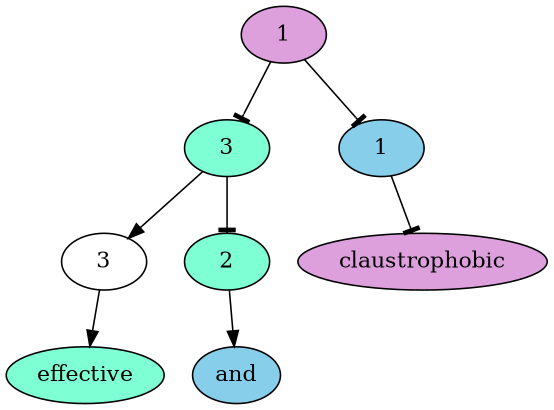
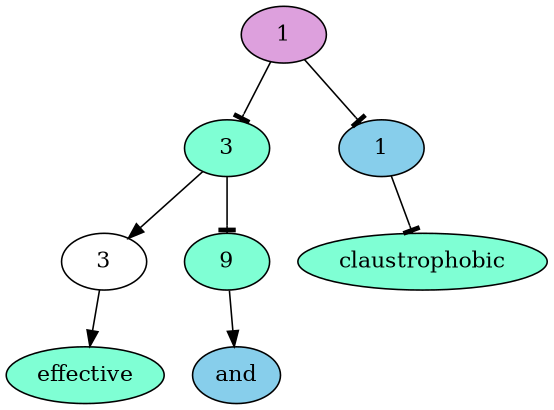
node "2": label "2" -> "9"
node "claustrophobic": fillcolor plum -> aquamarine
